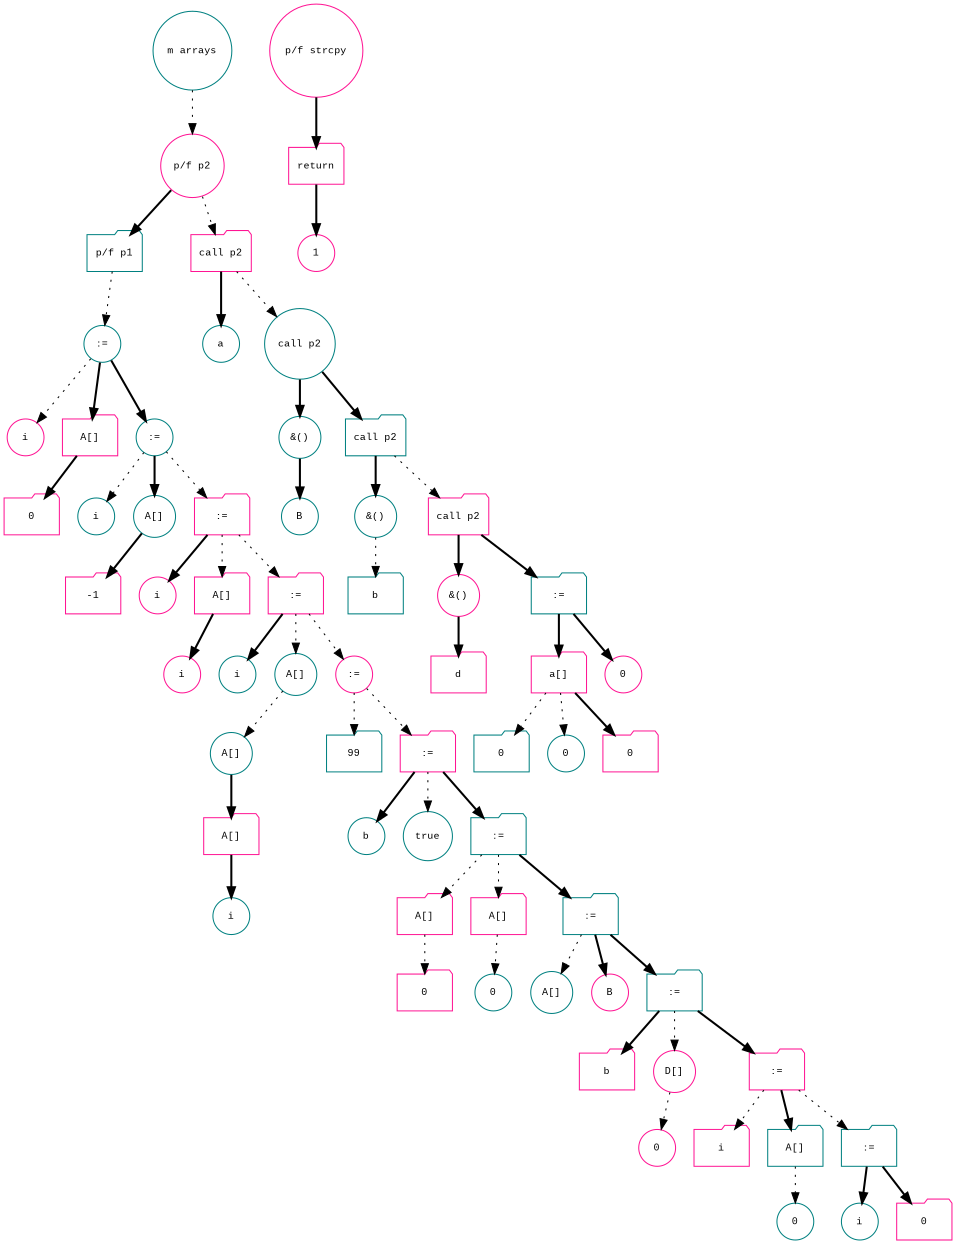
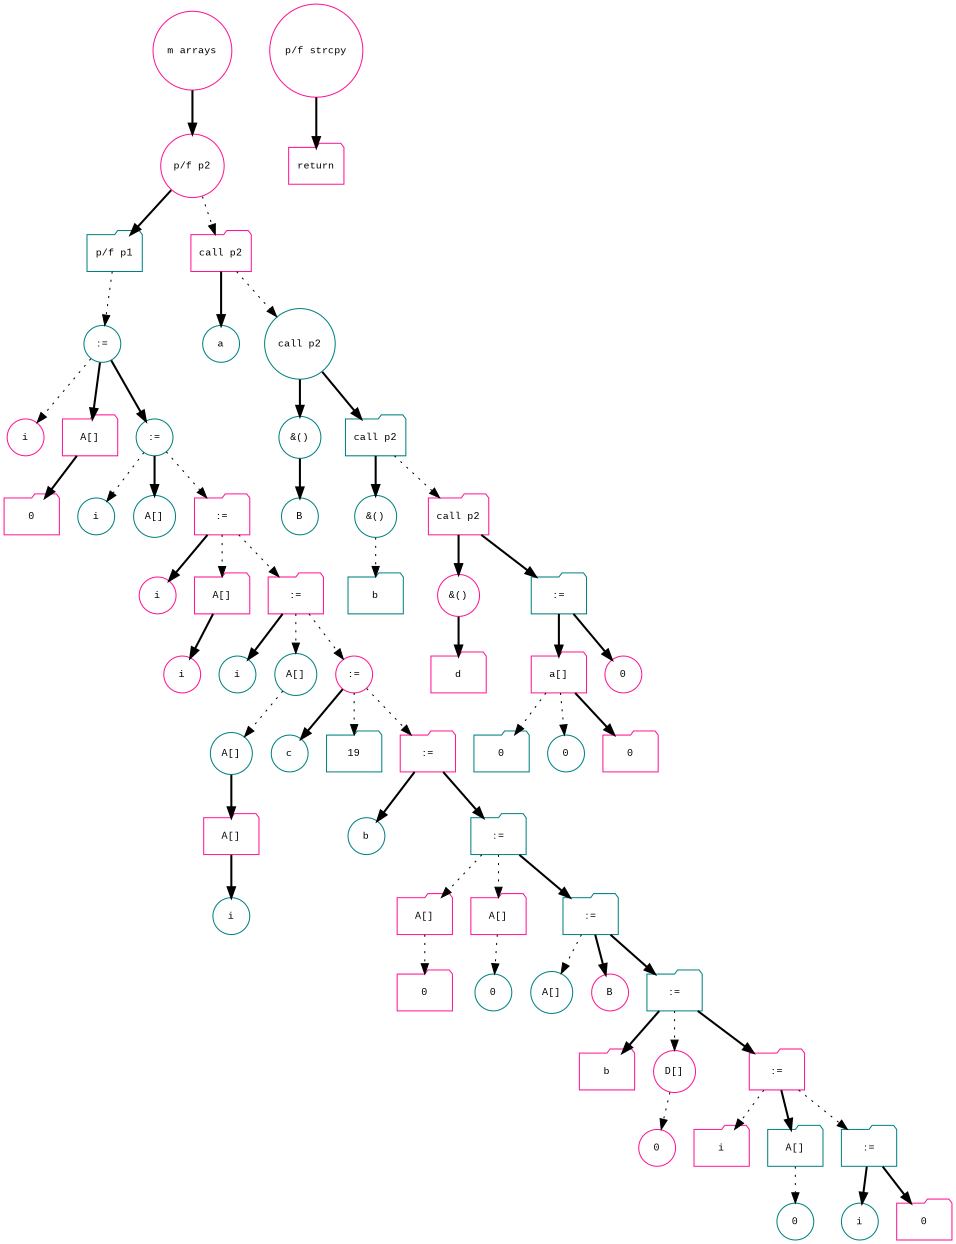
node "m arrays": color teal -> deeppink
edge "m arrays" -> "p/f p2": style dotted -> bold
node "1": removed
node "-1": removed
node "c": added
node "99": label "99" -> "19"
node "true": removed
